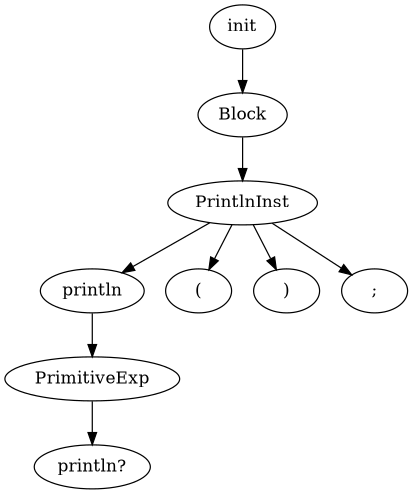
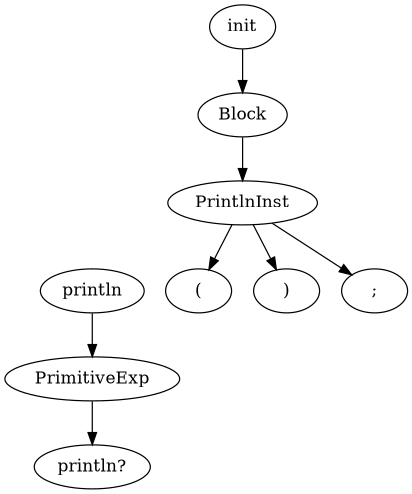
edge "PrintlnInst" -> "println": removed
